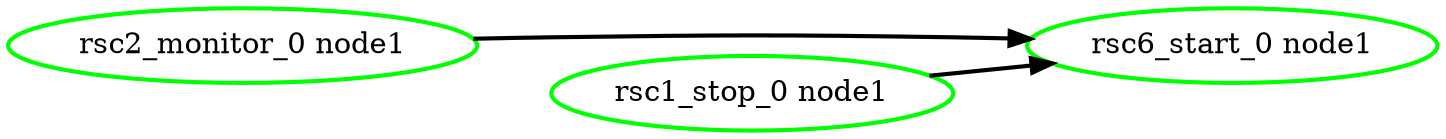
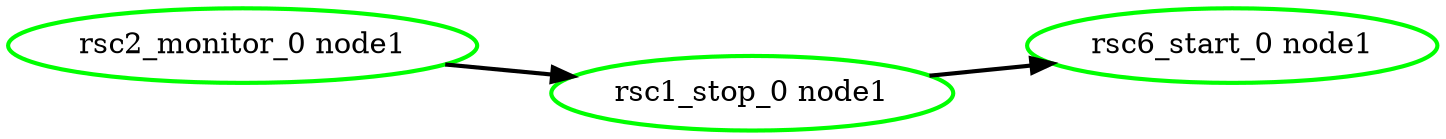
edge "rsc2_monitor_0 node1" -> "rsc6_start_0 node1": now "rsc2_monitor_0 node1" -> "rsc1_stop_0 node1"
